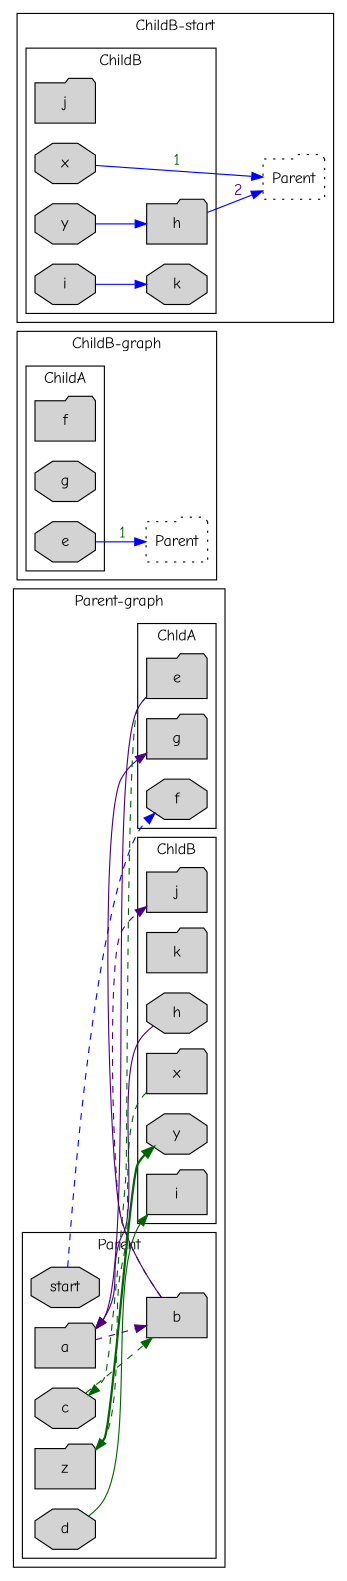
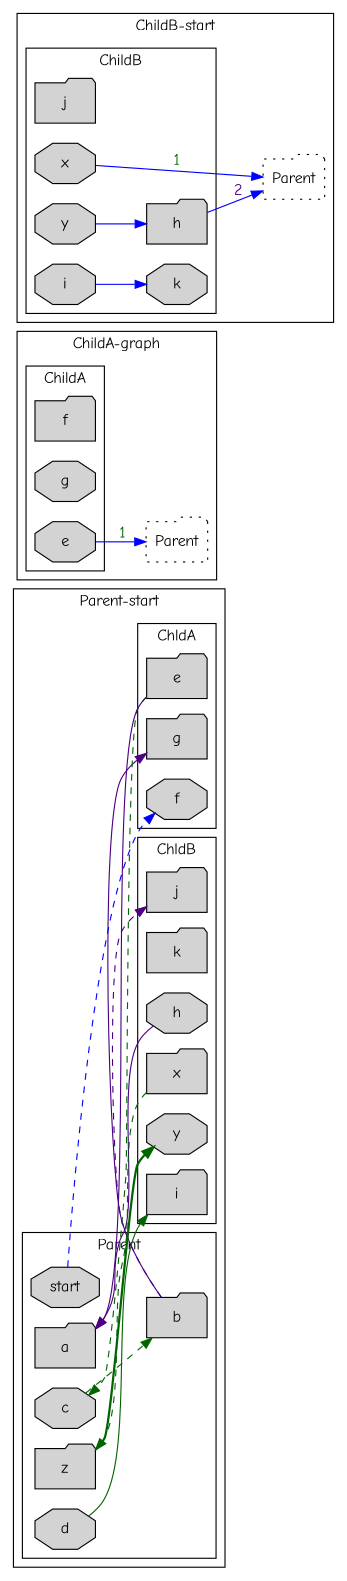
cluster "ChildB-graph": label "ChildB-graph" -> "ChildA-graph"
cluster "Parent-graph": label "Parent-graph" -> "Parent-start"
edge "a" -> "b": removed
